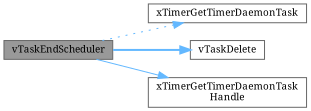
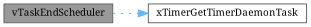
node "vTaskDelete": removed
node "xTimerGetTimerDaemonTask Handle": removed
